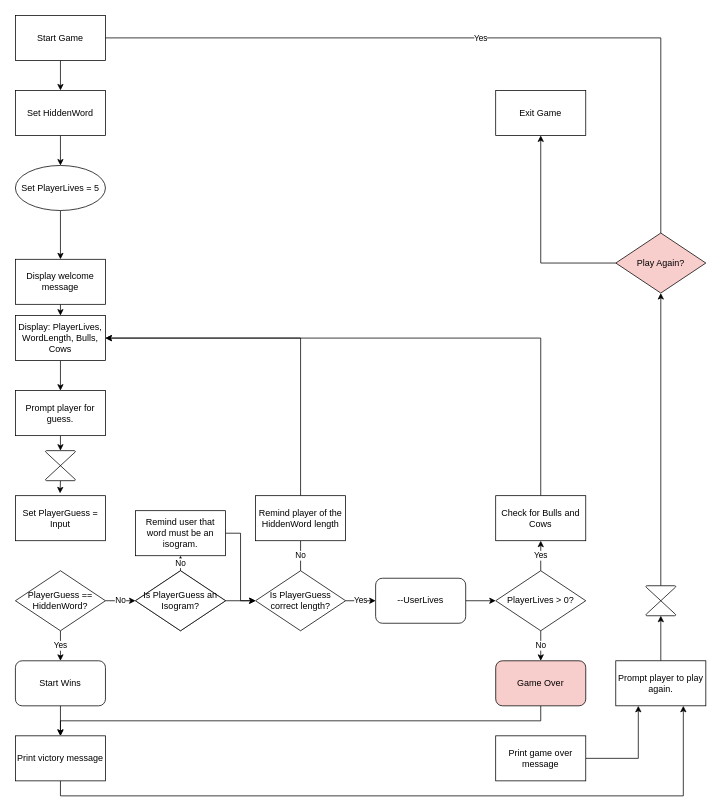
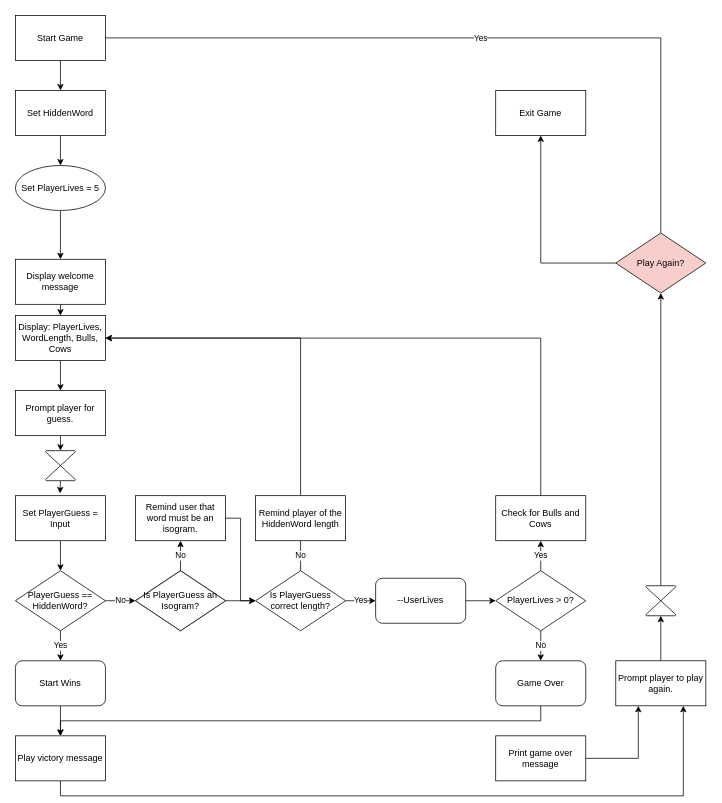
node "Remind user that word must be an isogram.": moved (180, 533) -> (180, 518)
edge "Set PlayerGuess = Input" -> "PlayerGuess == HiddenWord?": added
node "Game Over": fillcolor #f8cecc -> #ffffff
node "Print victory message": label "Print victory message" -> "Play victory message"
